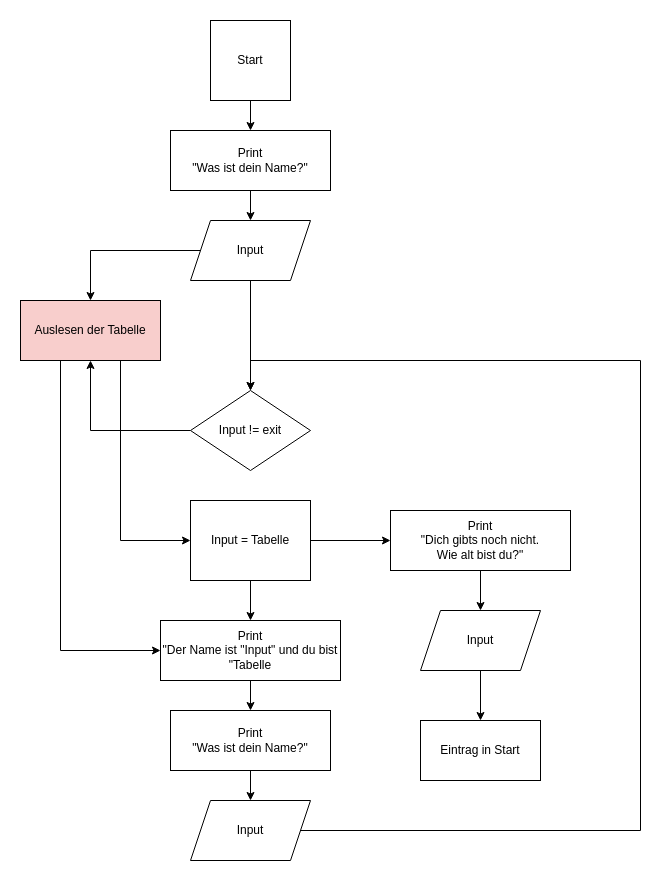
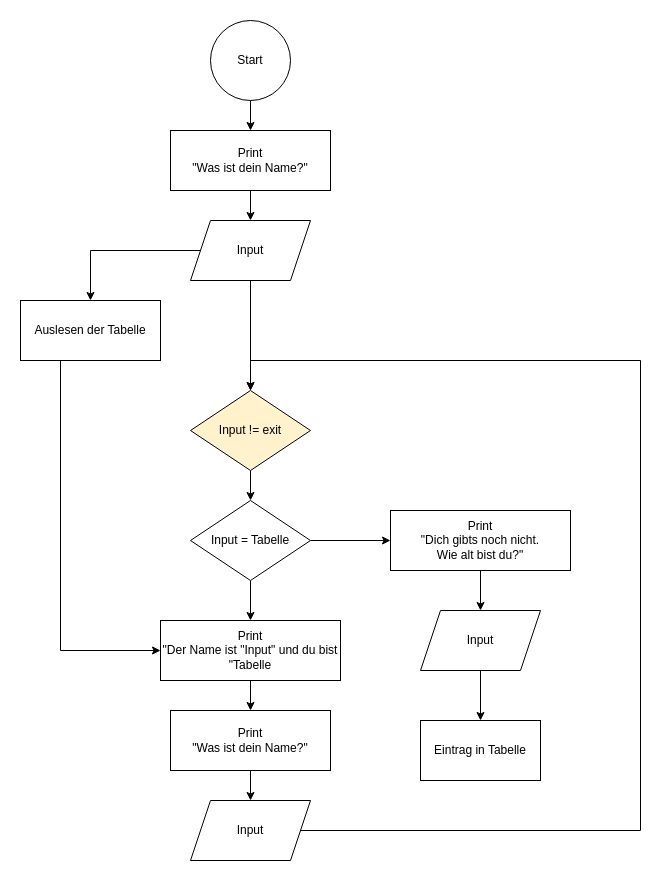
node "Start": shape rectangle -> ellipse
node "Auslesen der Tabelle": fillcolor #f8cecc -> #ffffff
edge "Input != exit" -> "Auslesen der Tabelle": now "Input != exit" -> "Input = Tabelle"
node "Input != exit": fillcolor #ffffff -> #fff2cc
edge "Auslesen der Tabelle" -> "Input = Tabelle": removed
node "Input = Tabelle": shape rectangle -> diamond
node "Eintrag in Start": label "Eintrag in Start" -> "Eintrag in Tabelle"
